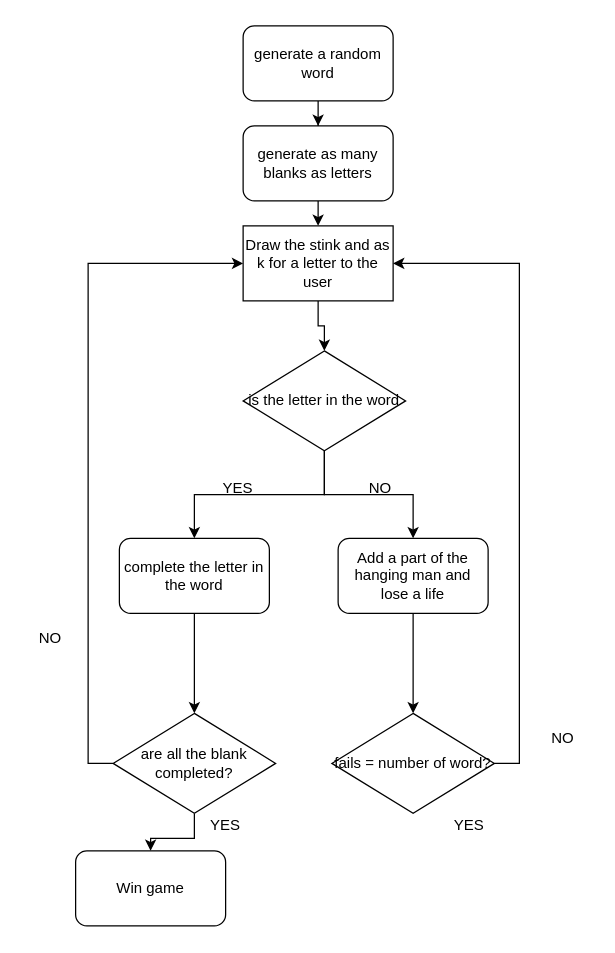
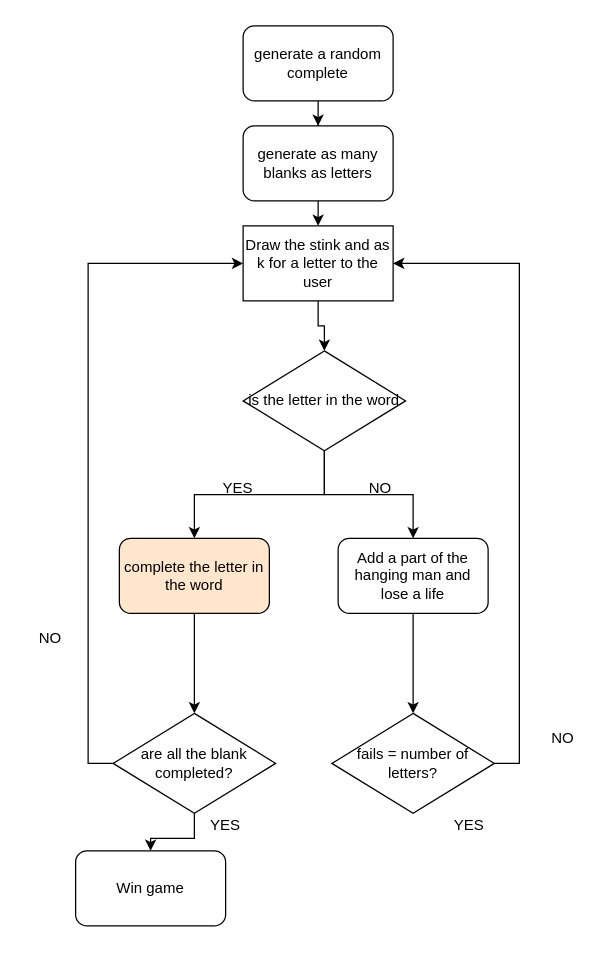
node "generate a random word": label "generate a random word" -> "generate a random complete"
node "complete the letter in the word": fillcolor #ffffff -> #ffe6cc
node "fails = number of word?": label "fails = number of word?" -> "fails = number of letters?"
